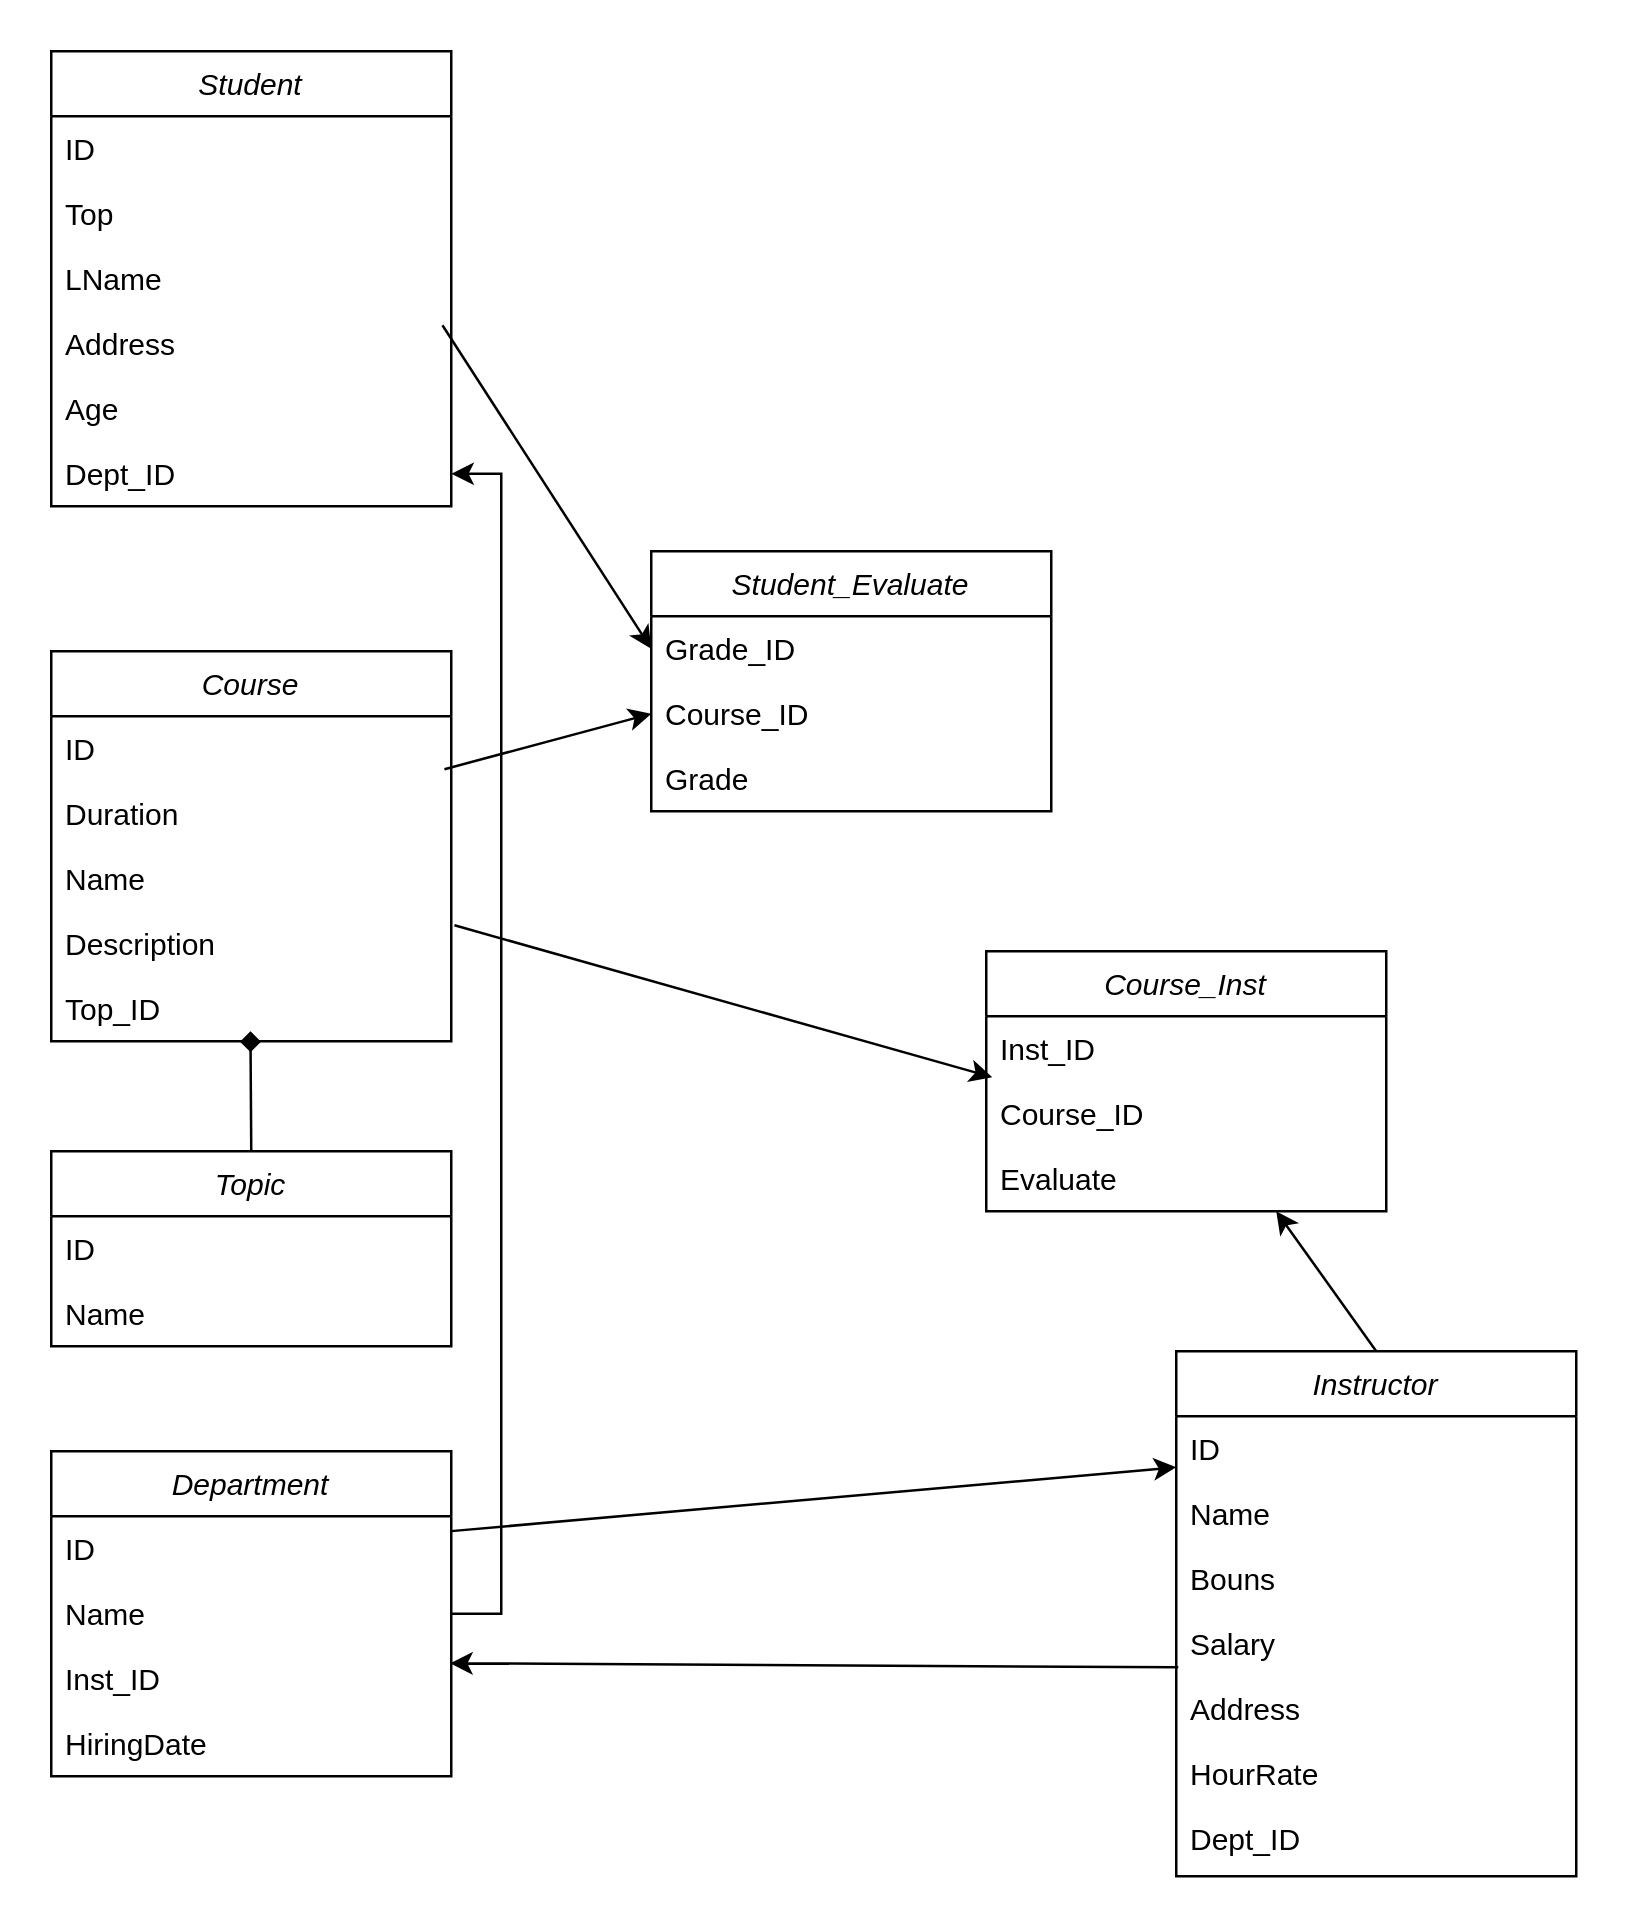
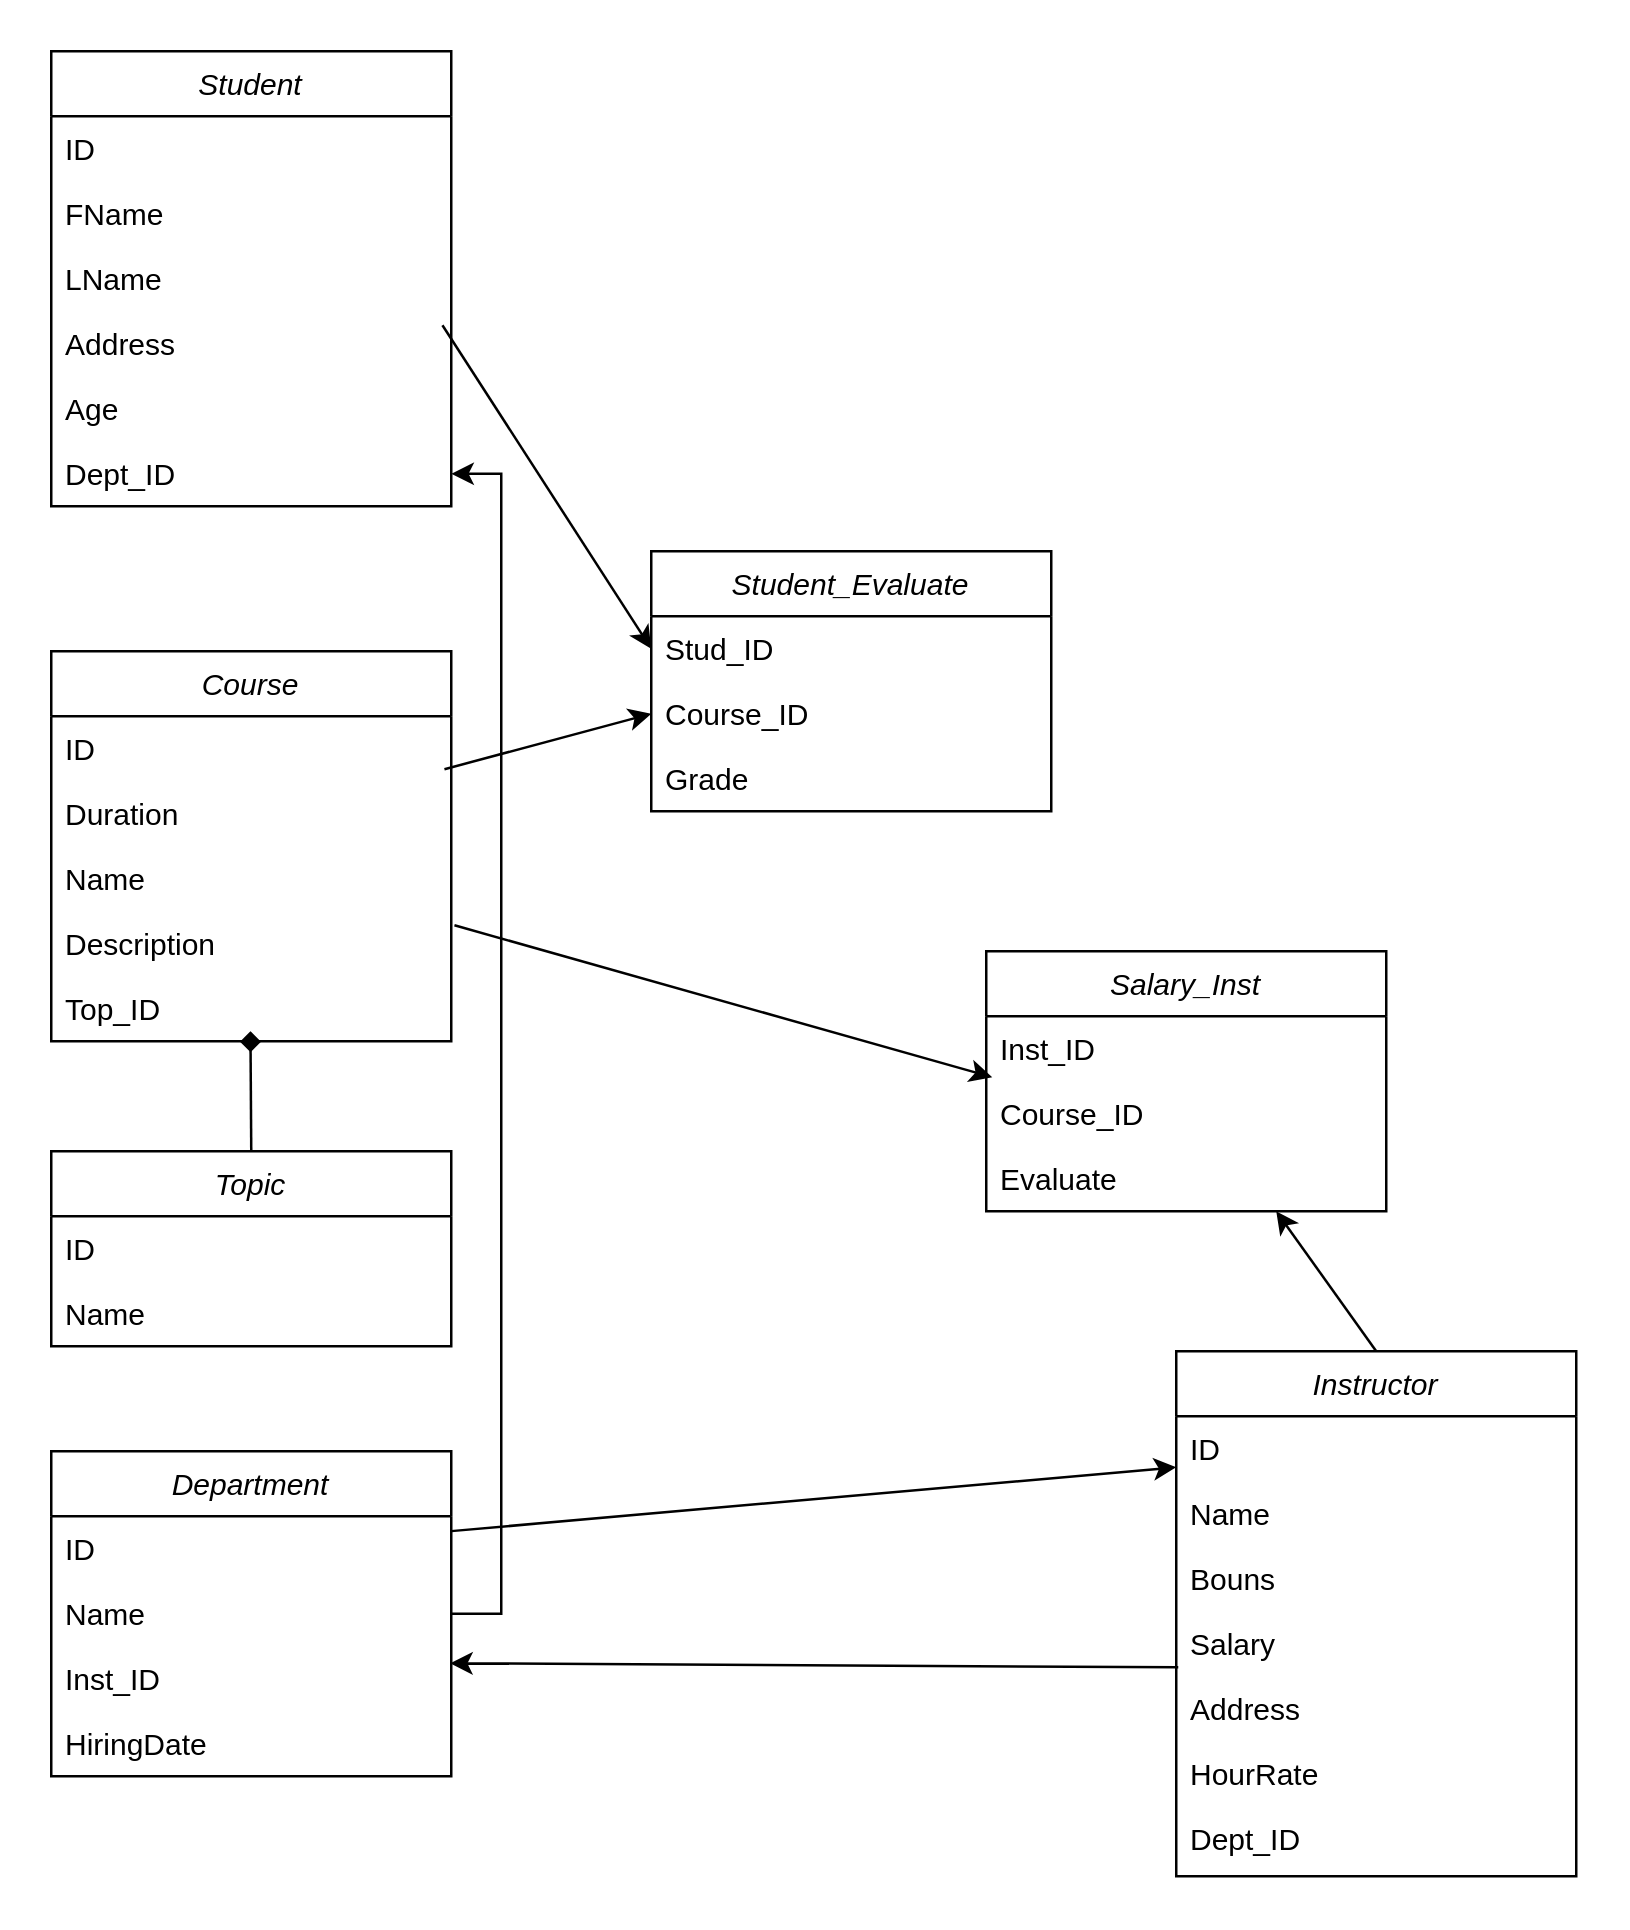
node "Top": label "Top" -> "FName"
node "Grade_ID": label "Grade_ID" -> "Stud_ID"
node "Course_Inst": label "Course_Inst" -> "Salary_Inst"
